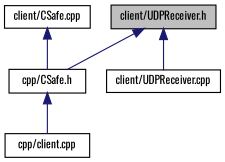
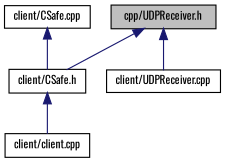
node "client/UDPReceiver.h": label "client/UDPReceiver.h" -> "cpp/UDPReceiver.h"
node "cpp/CSafe.h": label "cpp/CSafe.h" -> "client/CSafe.h"
node "cpp/client.cpp": label "cpp/client.cpp" -> "client/client.cpp"
